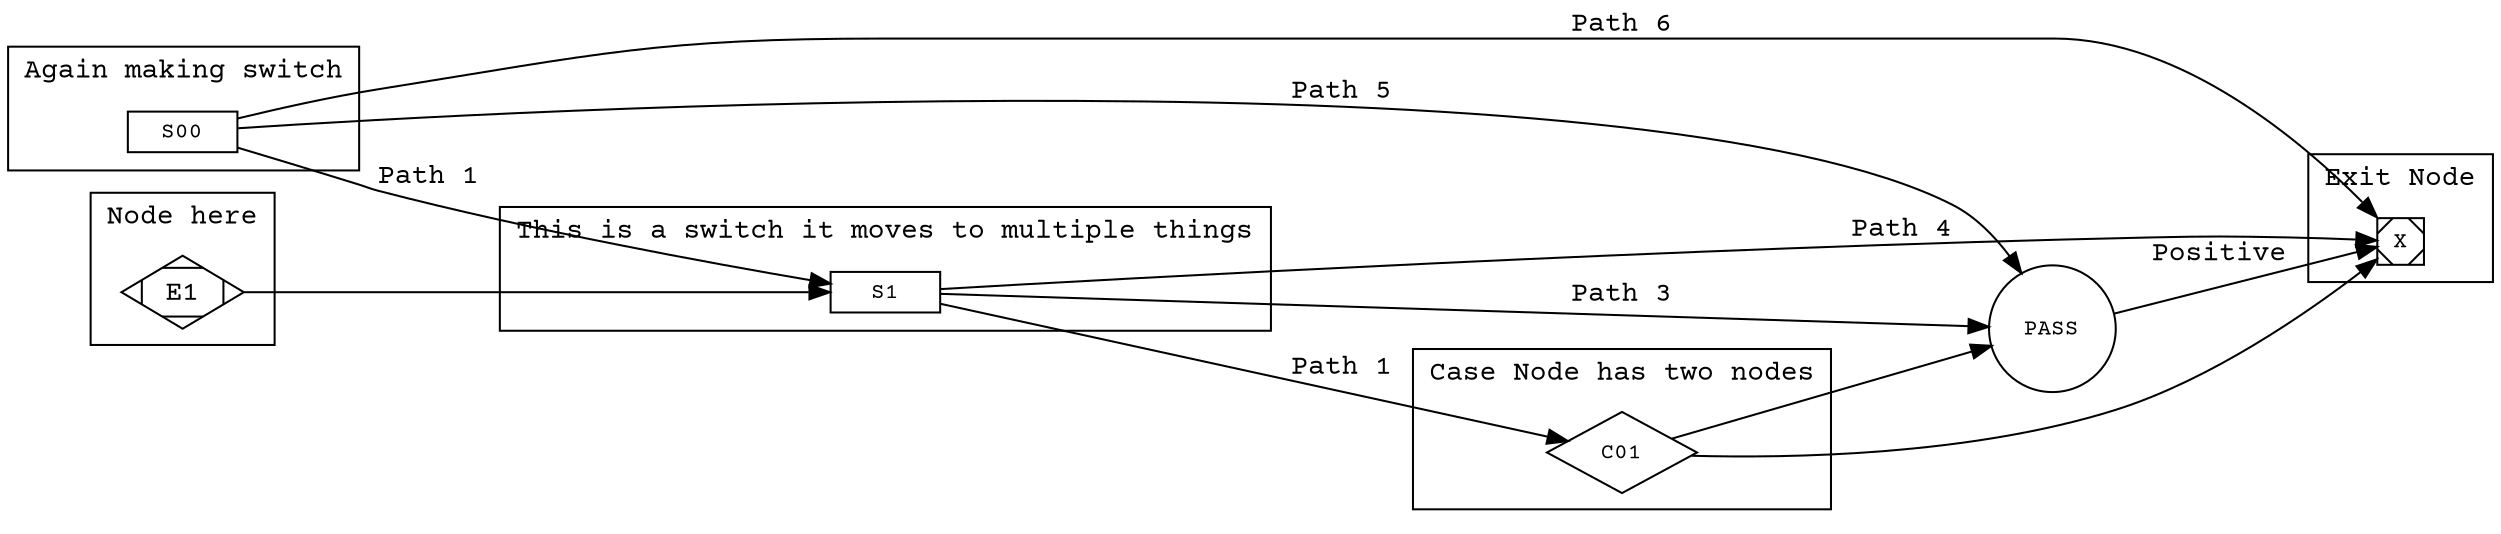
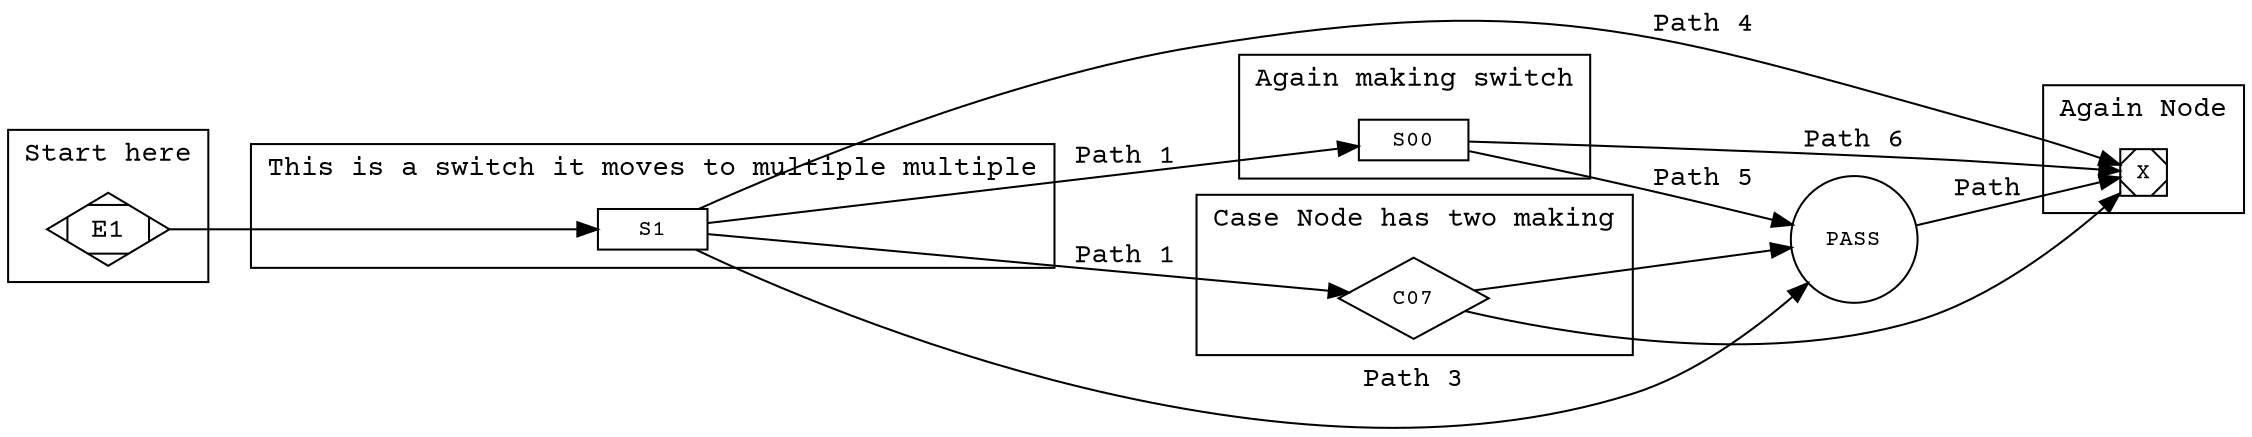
cluster "Exit Node": label "Exit Node" -> "Again Node"
cluster "Node here": label "Node here" -> "Start here"
edge "S00" -> "S1": reversed
cluster "This is a switch it moves to multiple things": label "This is a switch it moves to multiple things" -> "This is a switch it moves to multiple multiple"
edge "PASS" -> "X": label "Positive" -> "Path"
cluster "Case Node has two nodes": label "Case Node has two nodes" -> "Case Node has two making"
node "C01": label "C01" -> "C07"
